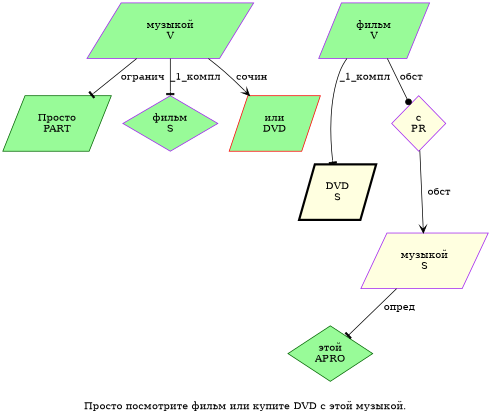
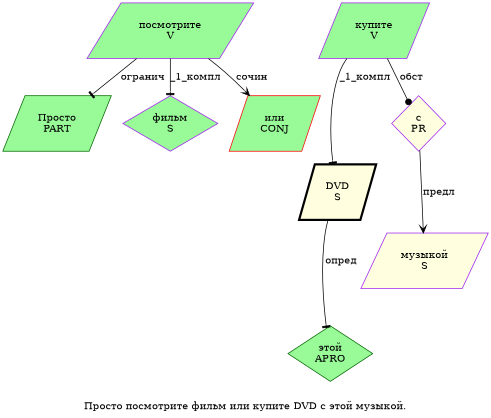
node "музыкой V": label "музыкой V" -> "посмотрите V"
node "фильм V": label "фильм V" -> "купите V"
node "или DVD": label "или DVD" -> "или CONJ"
edge "с PR" -> "музыкой S": label "обст" -> "предл"
edge "музыкой S" -> "этой APRO": now "DVD S" -> "этой APRO"
